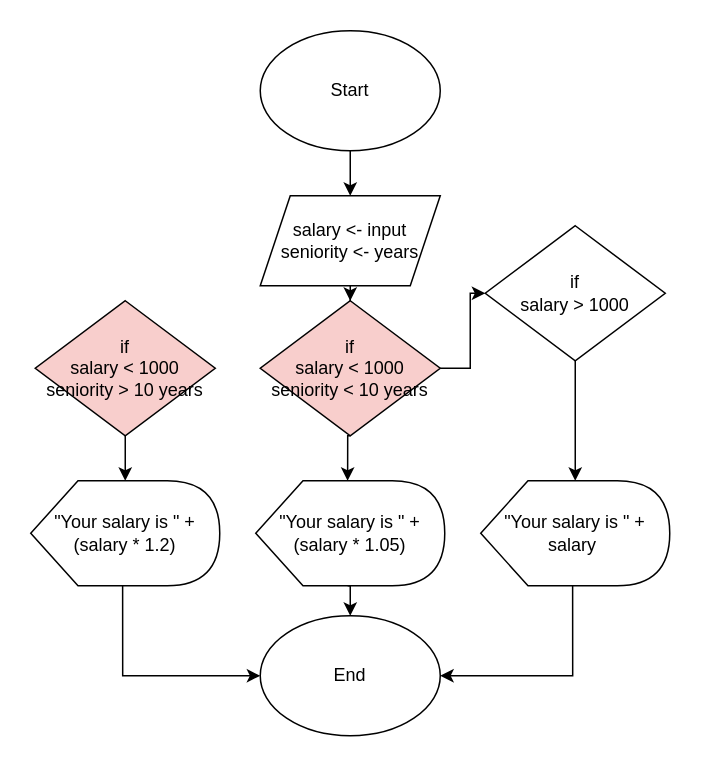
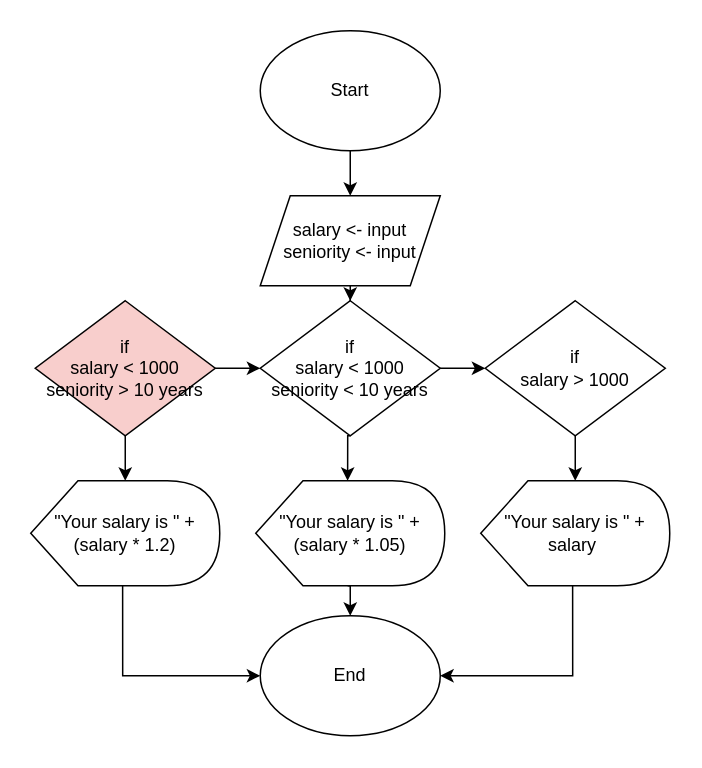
node "salary <- input seniority <- years": label "salary <- input seniority <- years" -> "salary <- input seniority <- input"
node "if salary > 1000": moved (575, 293) -> (575, 368)
edge "if salary < 1000 seniority > 10 years" -> "if salary < 1000 seniority < 10 years": added
node "if salary < 1000 seniority < 10 years": fillcolor #f8cecc -> #ffffff
